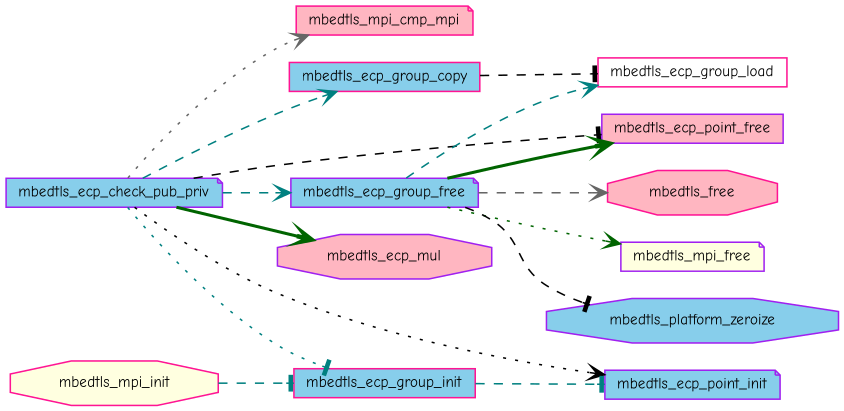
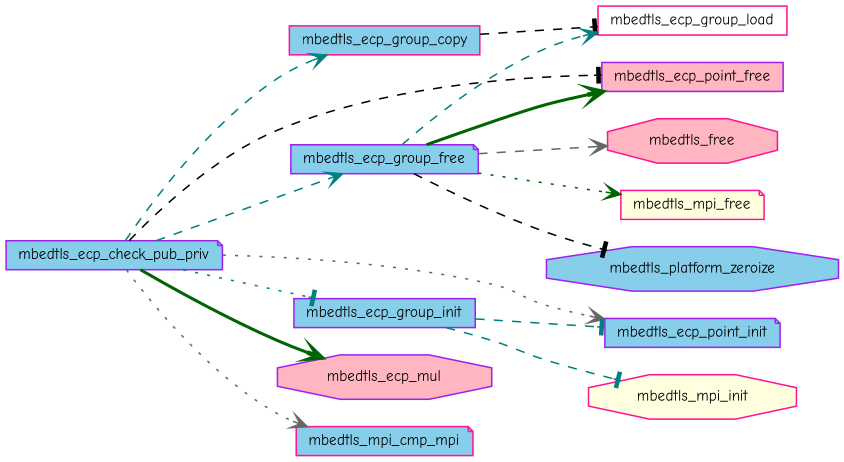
node "mbedtls_mpi_cmp_mpi": fillcolor lightpink -> skyblue
node "mbedtls_mpi_free": color purple -> deeppink
edge "mbedtls_ecp_check_pub_priv" -> "mbedtls_ecp_point_init": color black -> gray40
edge "mbedtls_mpi_init" -> "mbedtls_ecp_group_init": reversed
node "mbedtls_ecp_group_init": color deeppink -> purple
